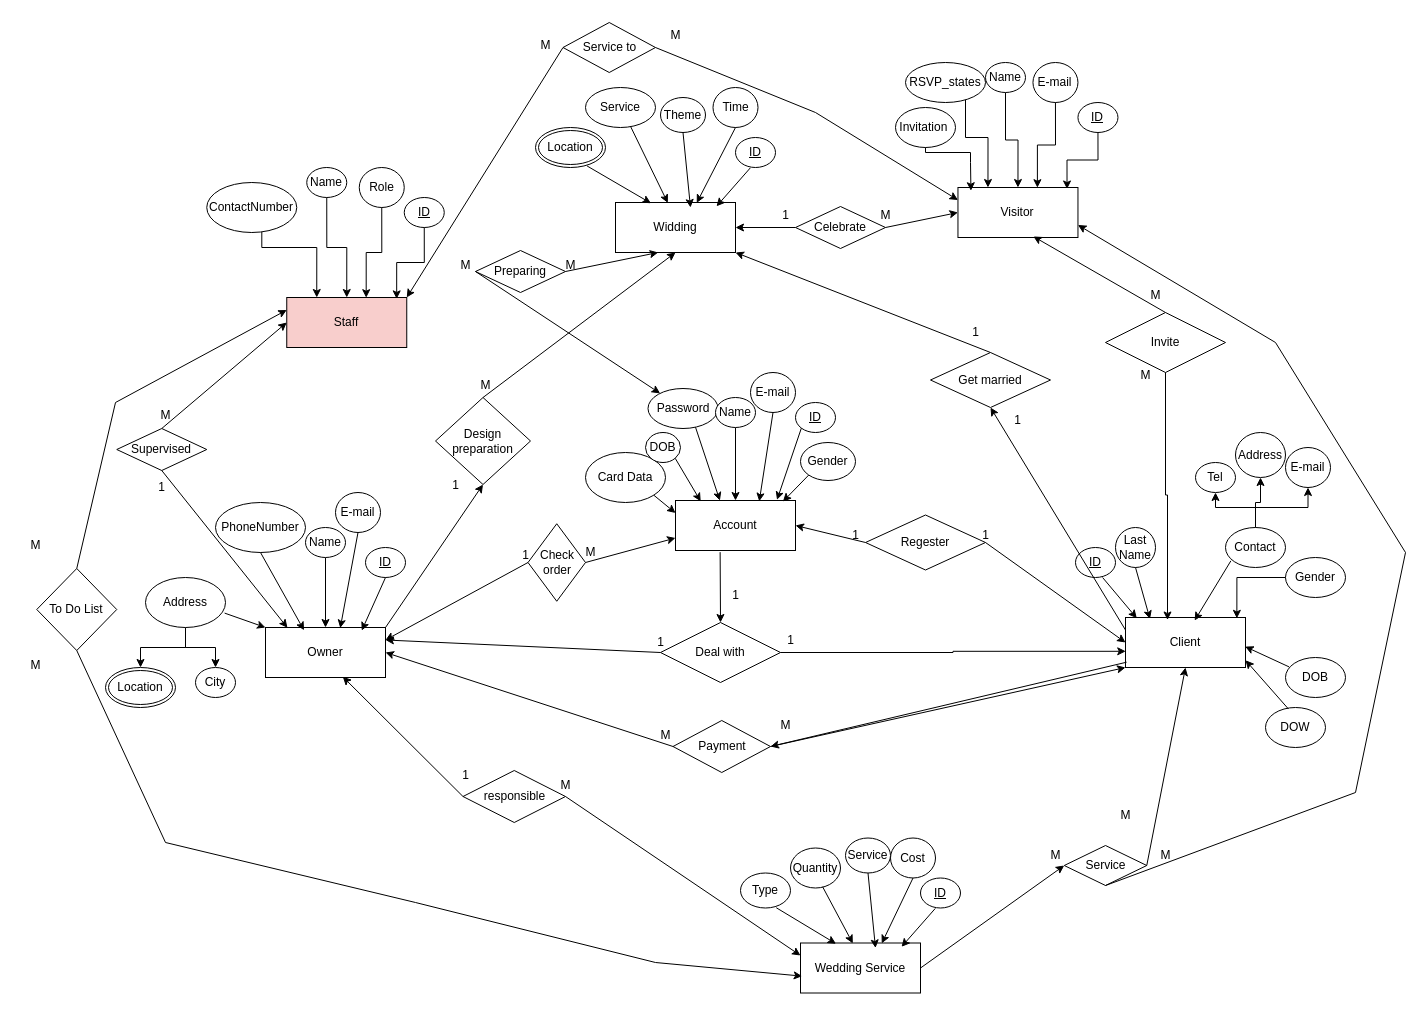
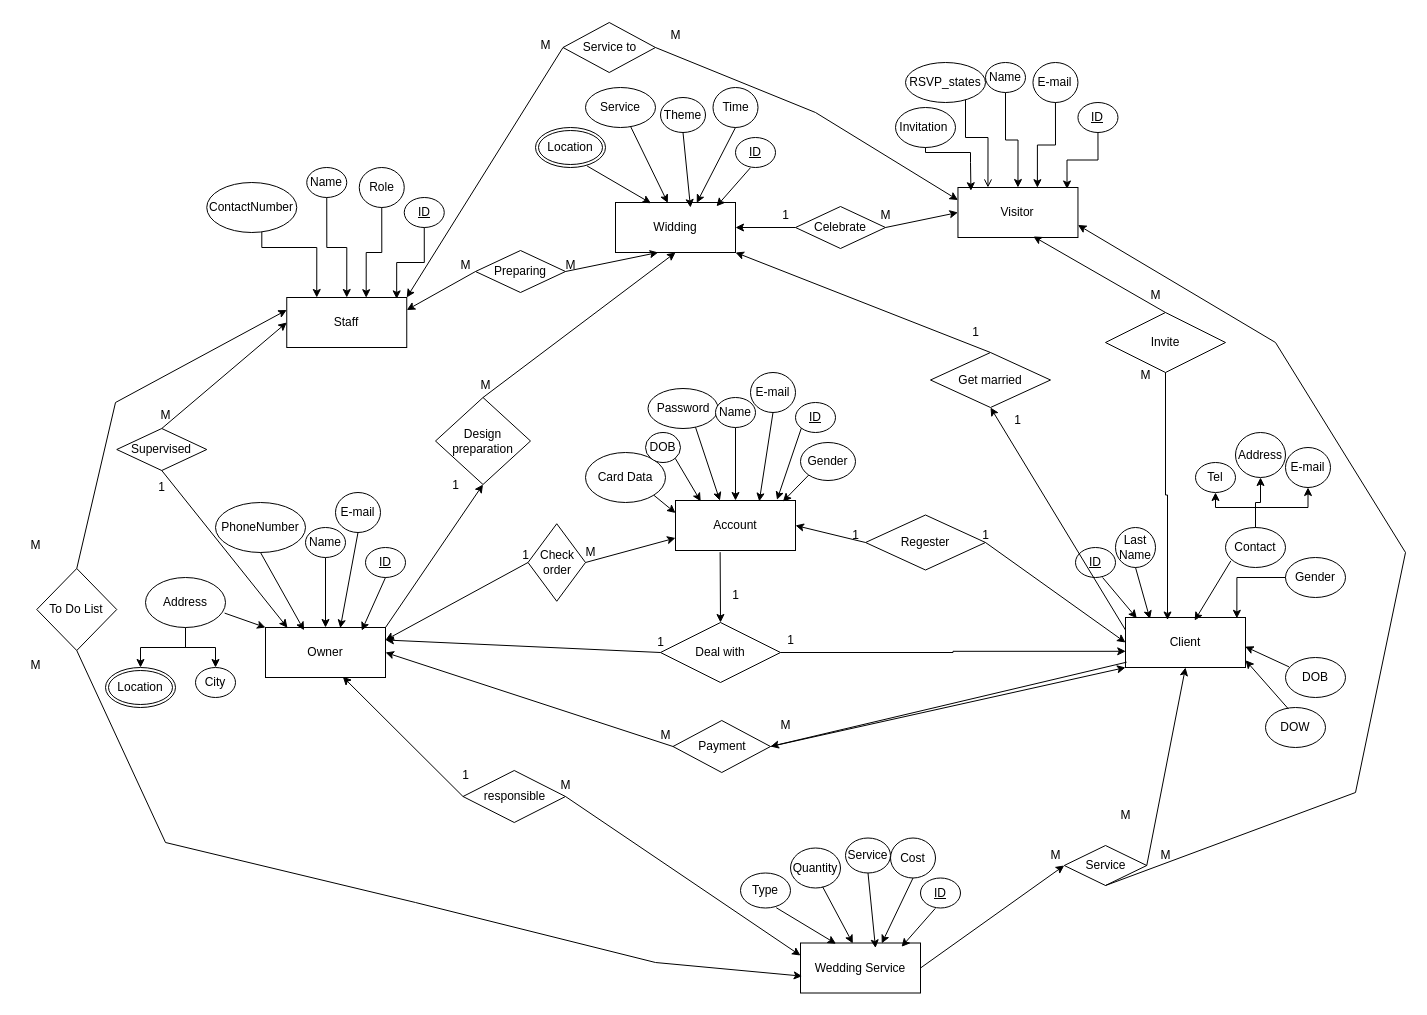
edge "RSVP_states" -> "Visitor": arrowhead classic -> open
node "Staff": fillcolor #f8cecc -> #ffffff
edge "Preparing" -> "Password": now "Preparing" -> "Staff"
